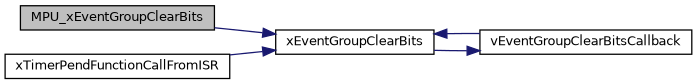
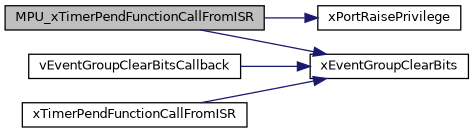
node "MPU_xEventGroupClearBits": label "MPU_xEventGroupClearBits" -> "MPU_xTimerPendFunctionCallFromISR"
node "xPortRaisePrivilege": added
edge "xEventGroupClearBits" -> "vEventGroupClearBitsCallback": removed
